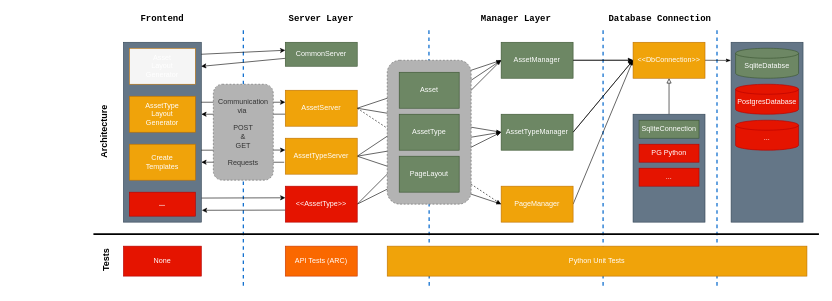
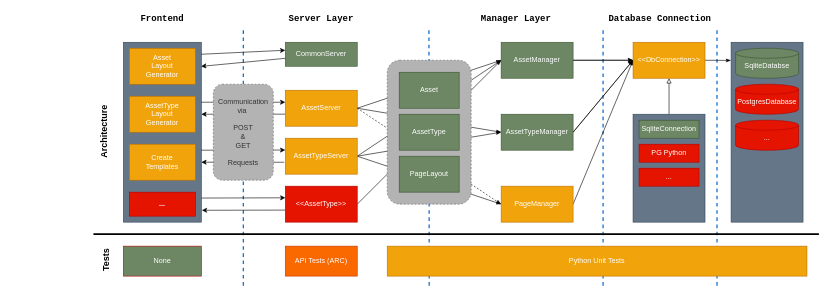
node "Asset Layout Generator": fillcolor #f5f5f5 -> #f0a30a
edge "<<AssetType>>" -> "AssetTypeManager": removed
node "None": fillcolor #e51400 -> #6d8764
